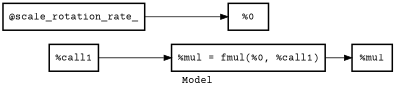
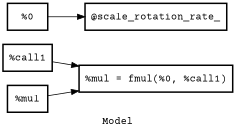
edge "@scale_rotation_rate_" -> "%0": reversed
edge "%mul = fmul(%0, %call1)" -> "%mul": reversed
